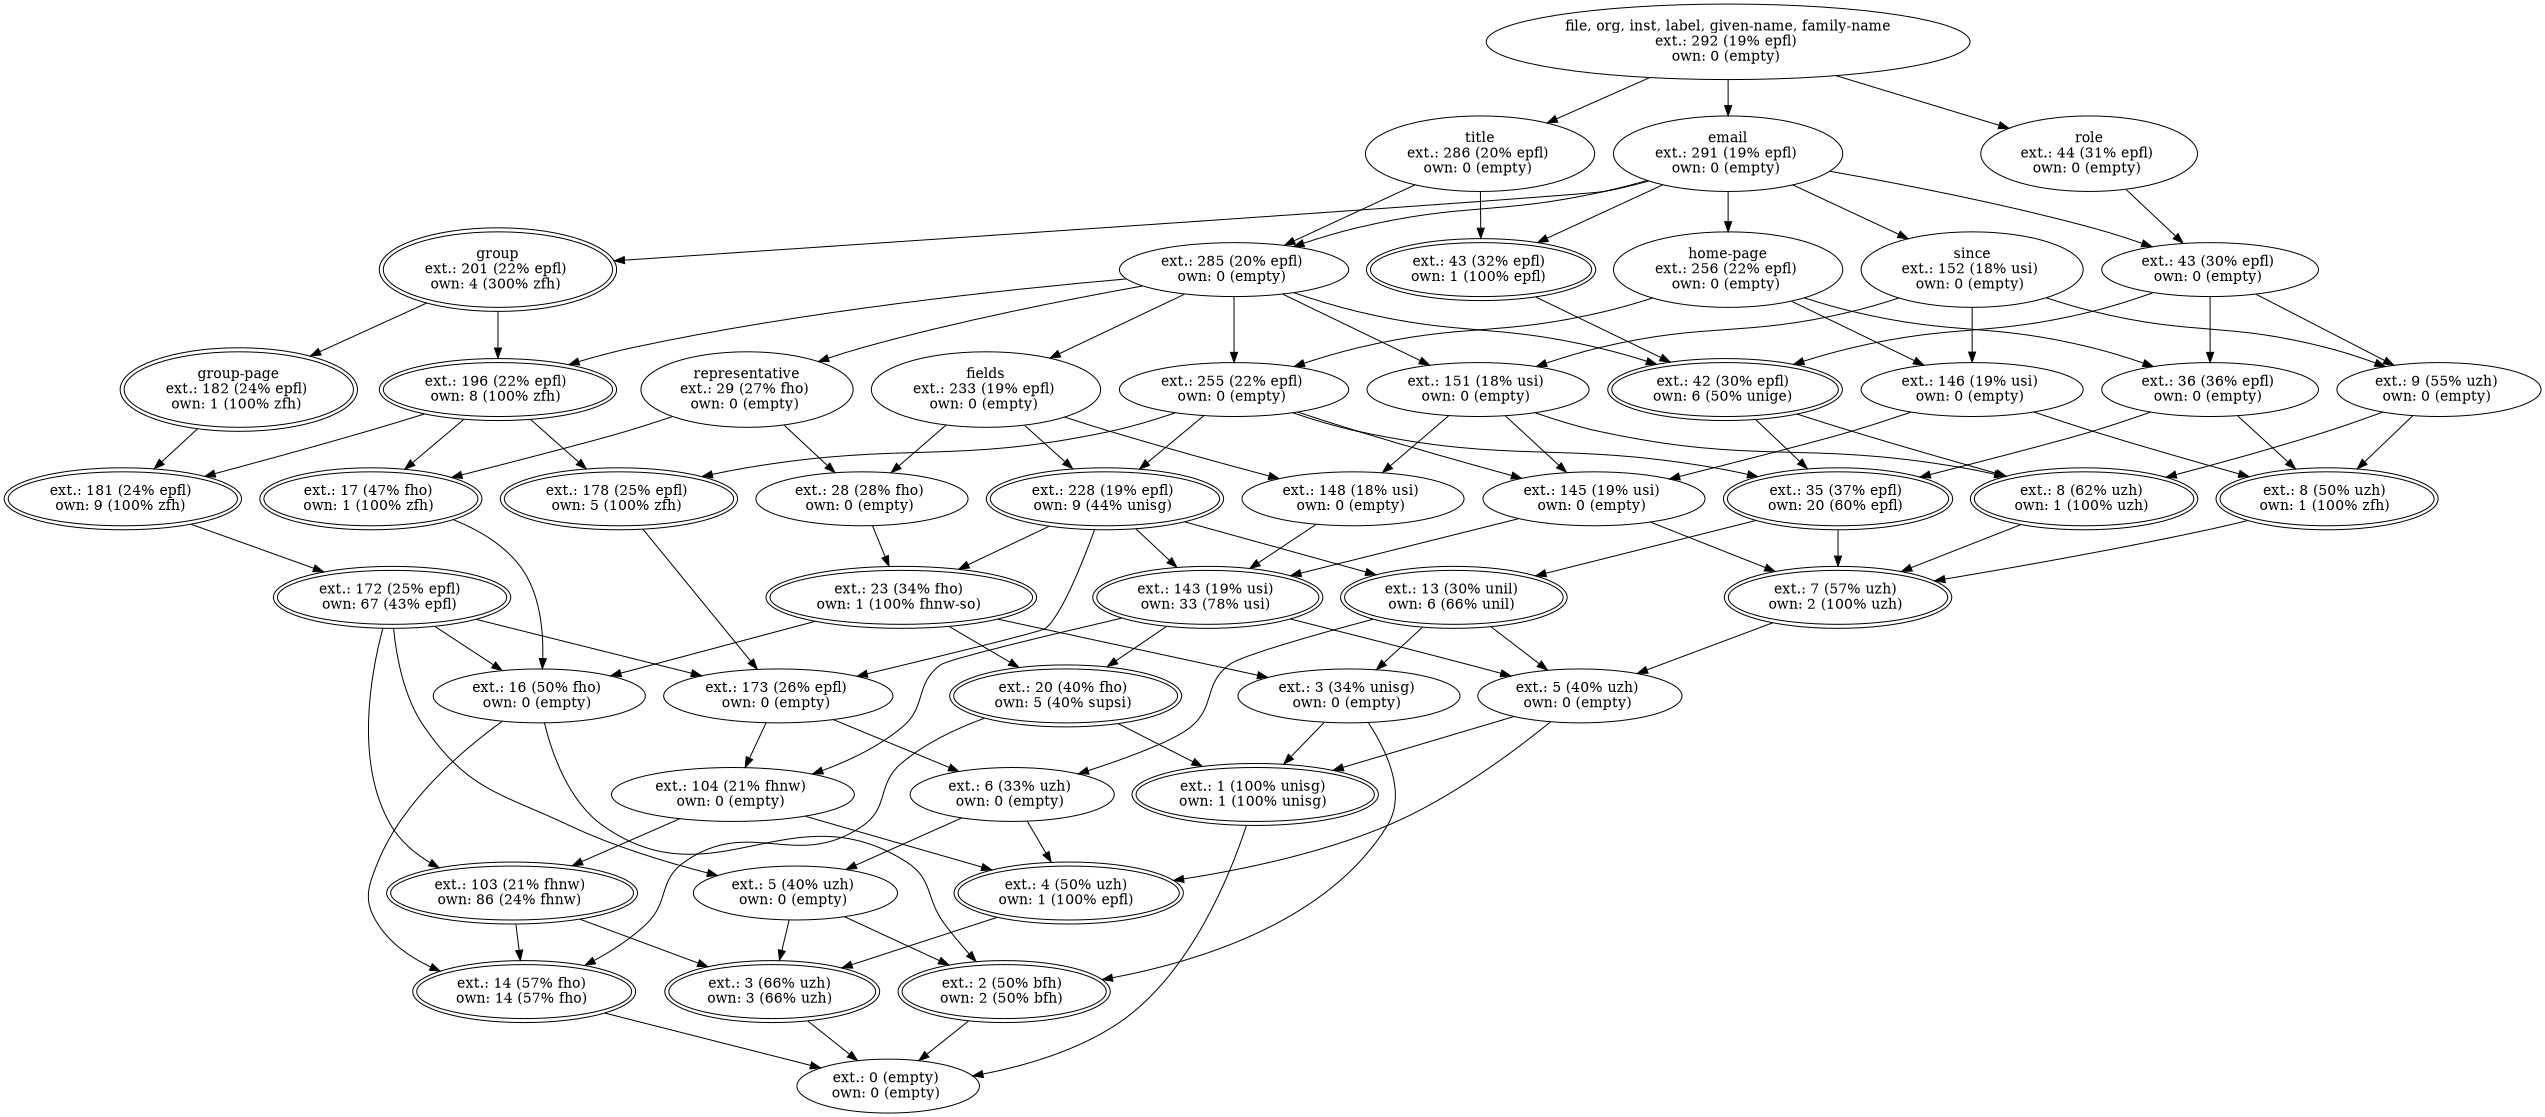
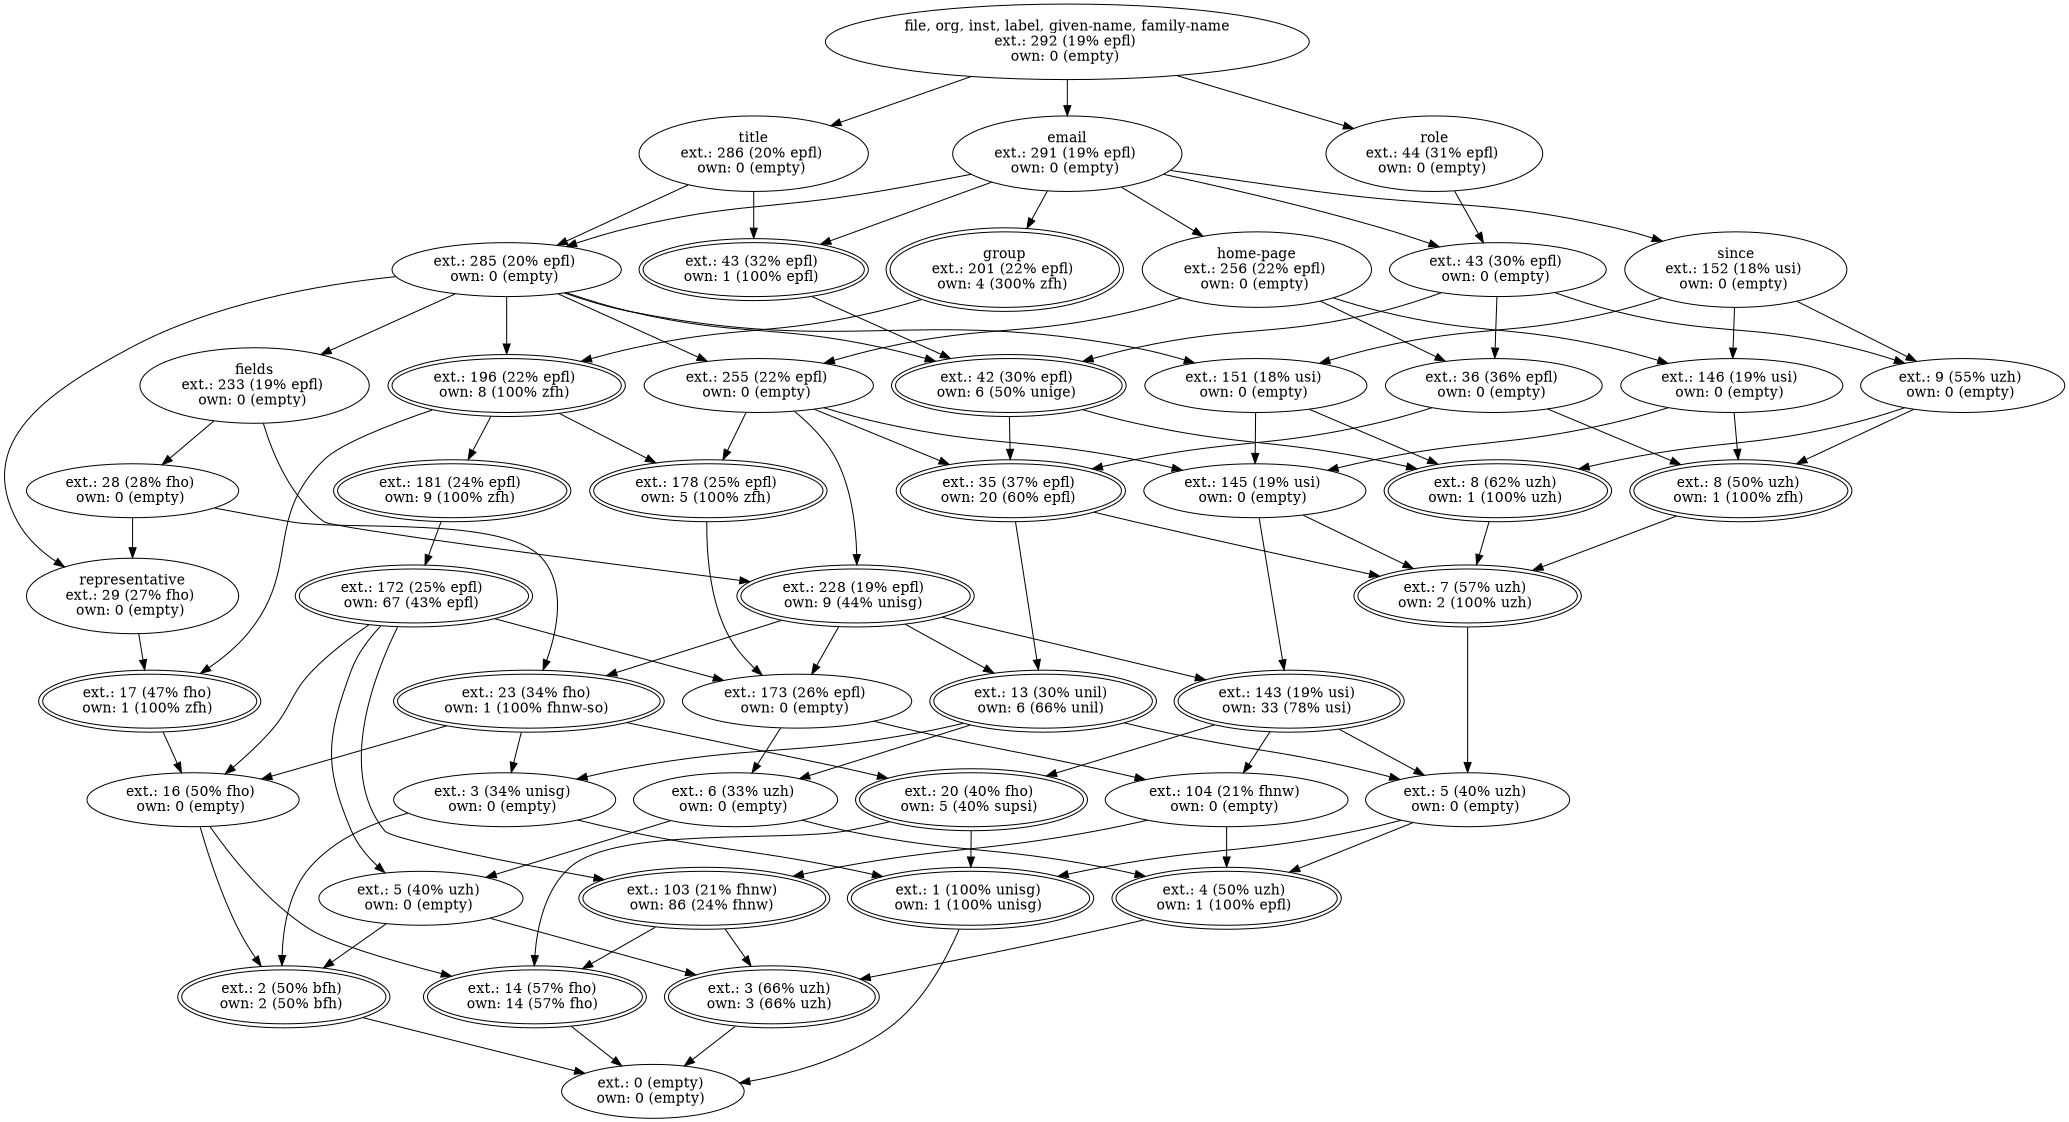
node "group-page ext.: 182 (24% epfl) own: 1 (100% zfh)": removed
edge "representative ext.: 29 (27% fho) own: 0 (empty)" -> "ext.: 28 (28% fho) own: 0 (empty)": reversed
node "ext.: 148 (18% usi) own: 0 (empty)": removed
